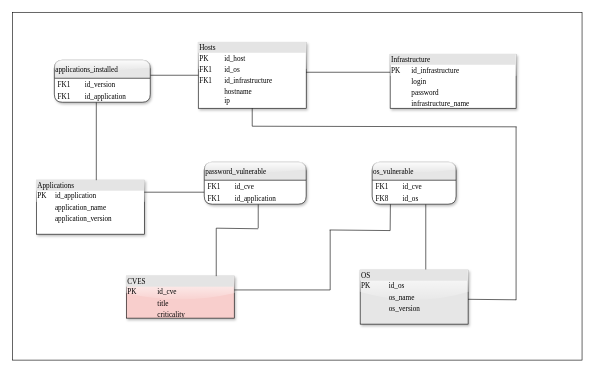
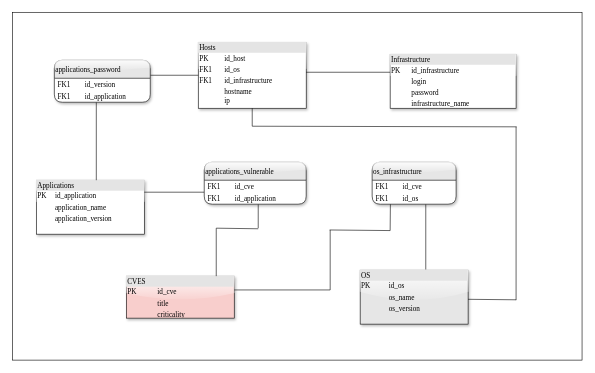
node "applications_installed": label "applications_installed" -> "applications_password"
node "password_vulnerable": label "password_vulnerable" -> "applications_vulnerable"
node "os_vulnerable": label "os_vulnerable" -> "os_infrastructure"
node "FK8 id_os": label "FK8 id_os" -> "FK1 id_os"
